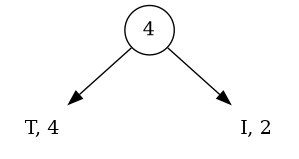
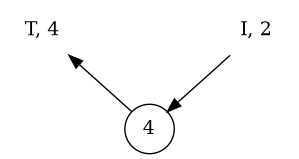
edge "4" -> "I, 2": reversed
